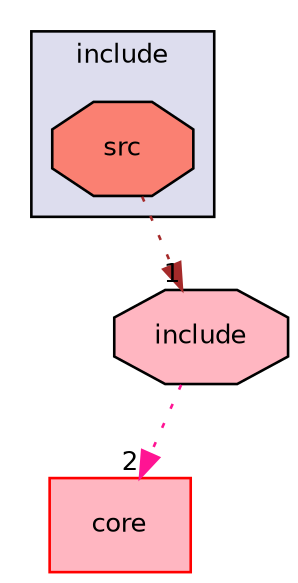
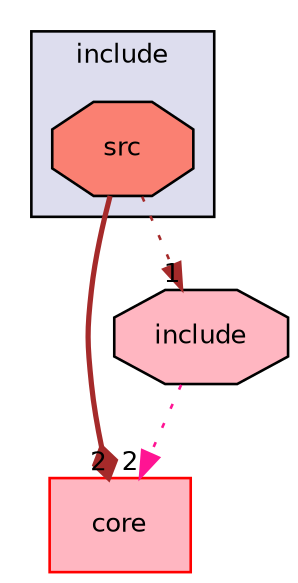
edge "src" -> "core": added
